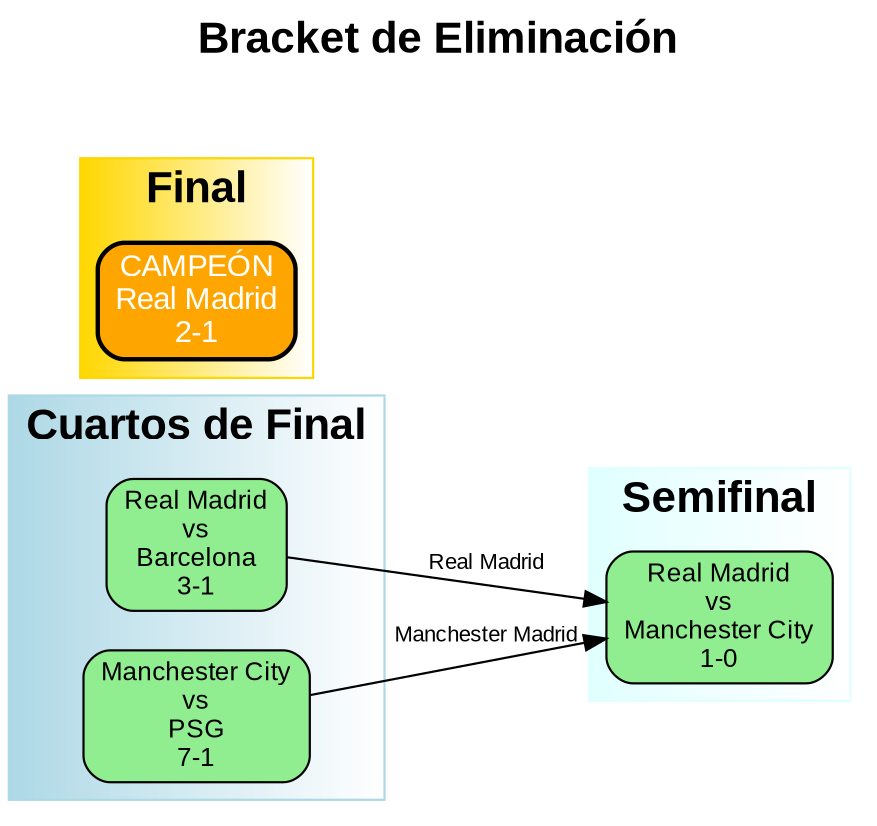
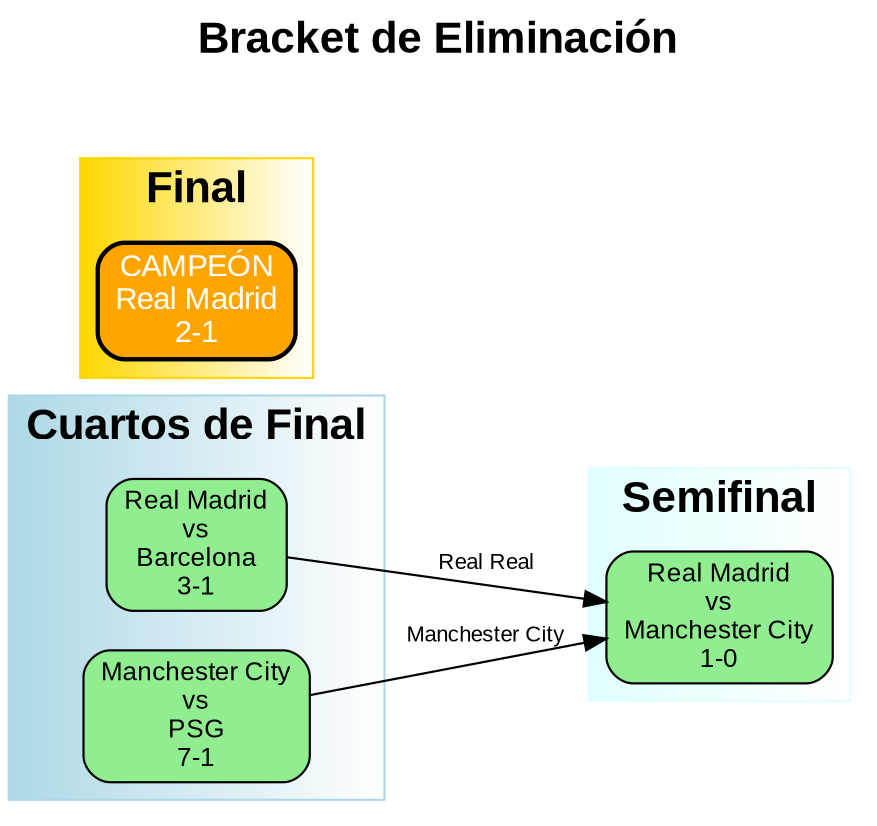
edge "Real Madrid vs Barcelona 3-1" -> "Real Madrid vs Manchester City 1-0": label "Real Madrid" -> "Real Real"
edge "Manchester City vs PSG 7-1" -> "Real Madrid vs Manchester City 1-0": label "Manchester Madrid" -> "Manchester City"
